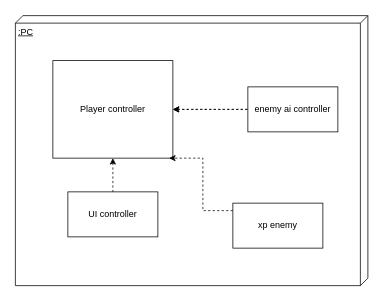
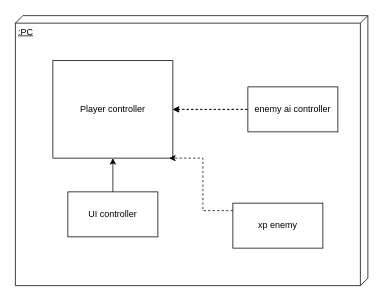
edge "UI controller" -> "Player controller": style dashed -> solid
